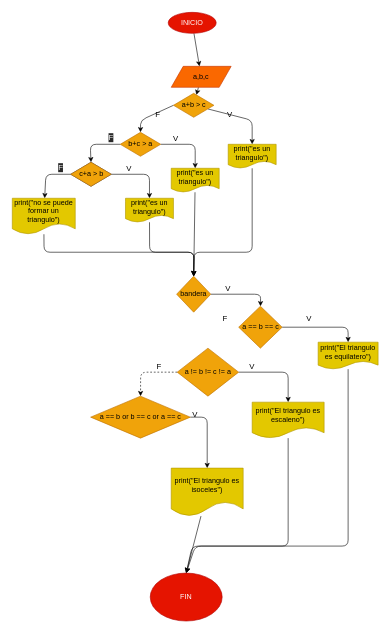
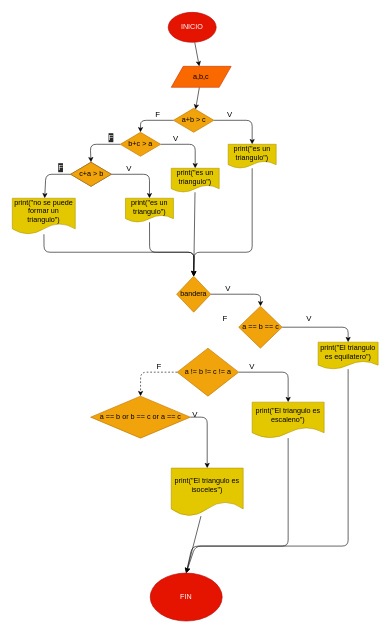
node "INICIO": size 48x21 -> 48x30
node "a+b > c": moved (194, 105) -> (194, 120)
